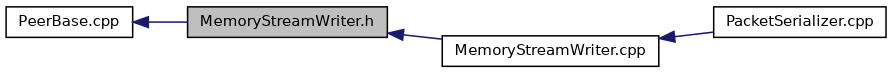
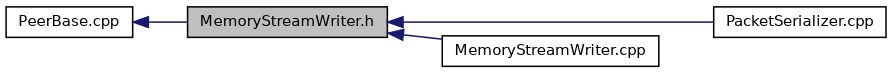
edge "PacketSerializer.cpp" -> "MemoryStreamWriter.cpp": now "PacketSerializer.cpp" -> "MemoryStreamWriter.h"
